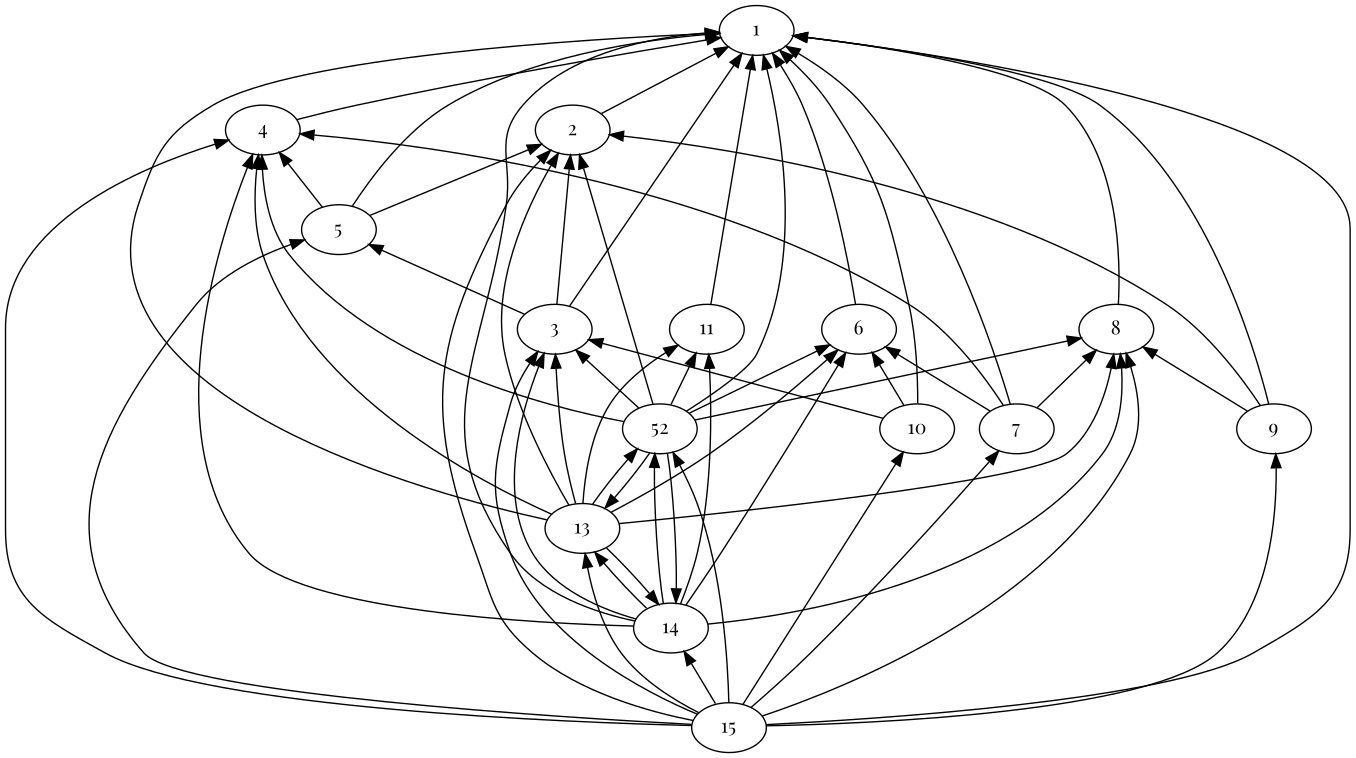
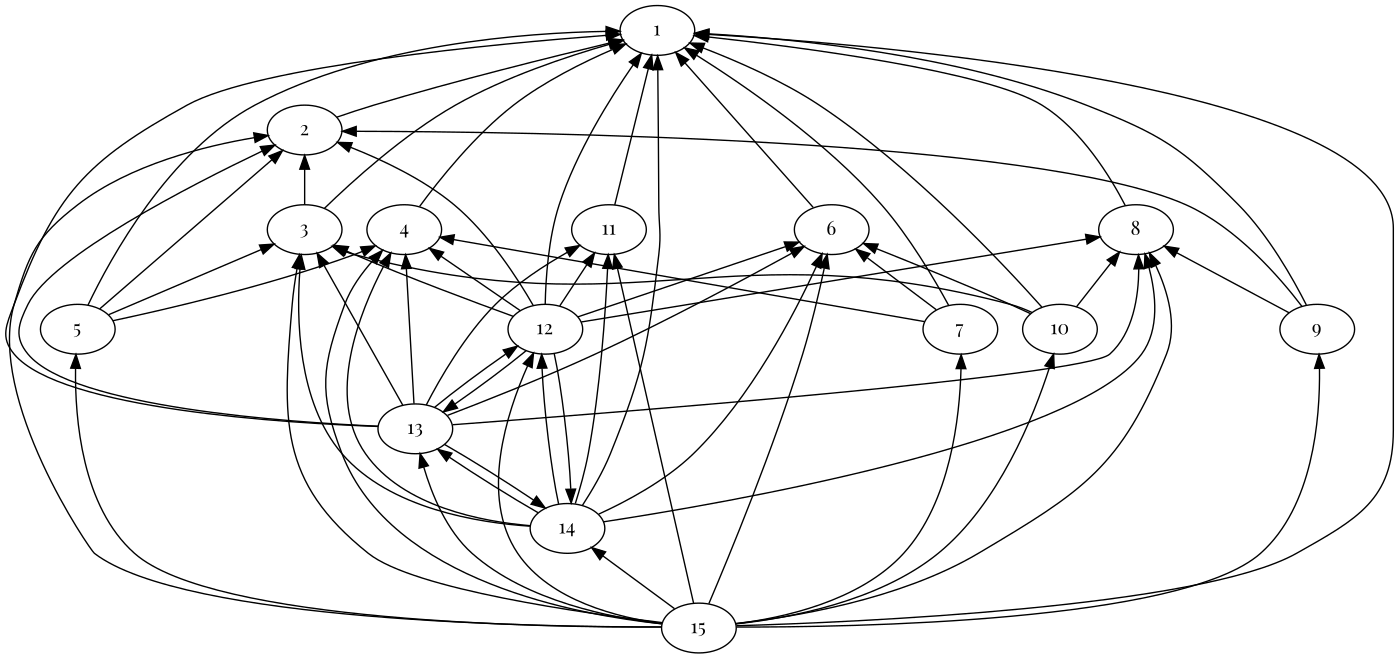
edge "3" -> "5": reversed
edge "7" -> "8": now "10" -> "8"
node "52": label "52" -> "12"
edge "15" -> "11": added
edge "15" -> "6": added
